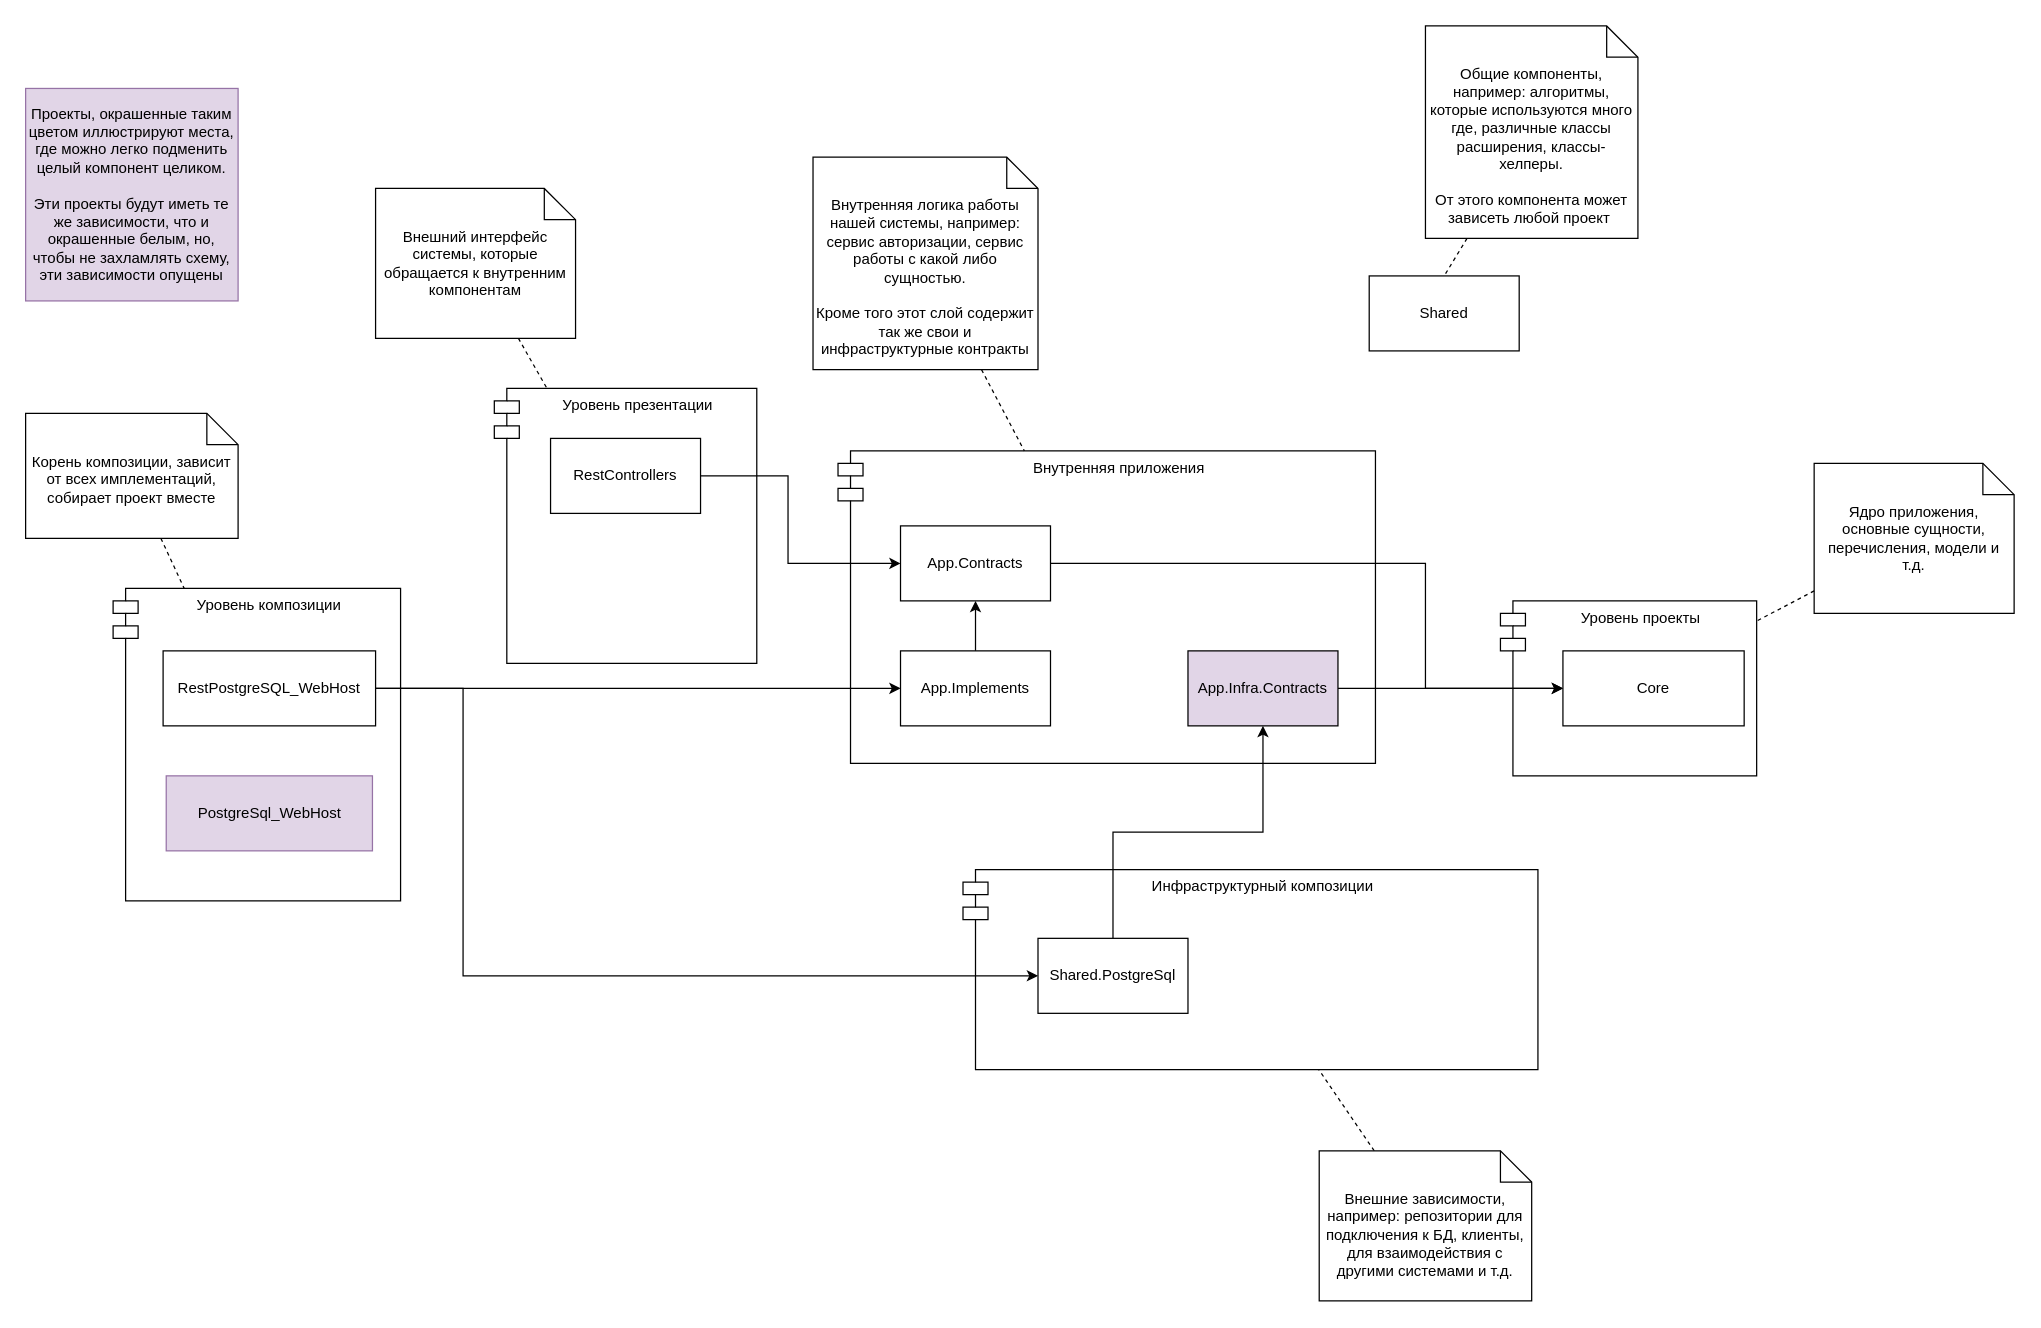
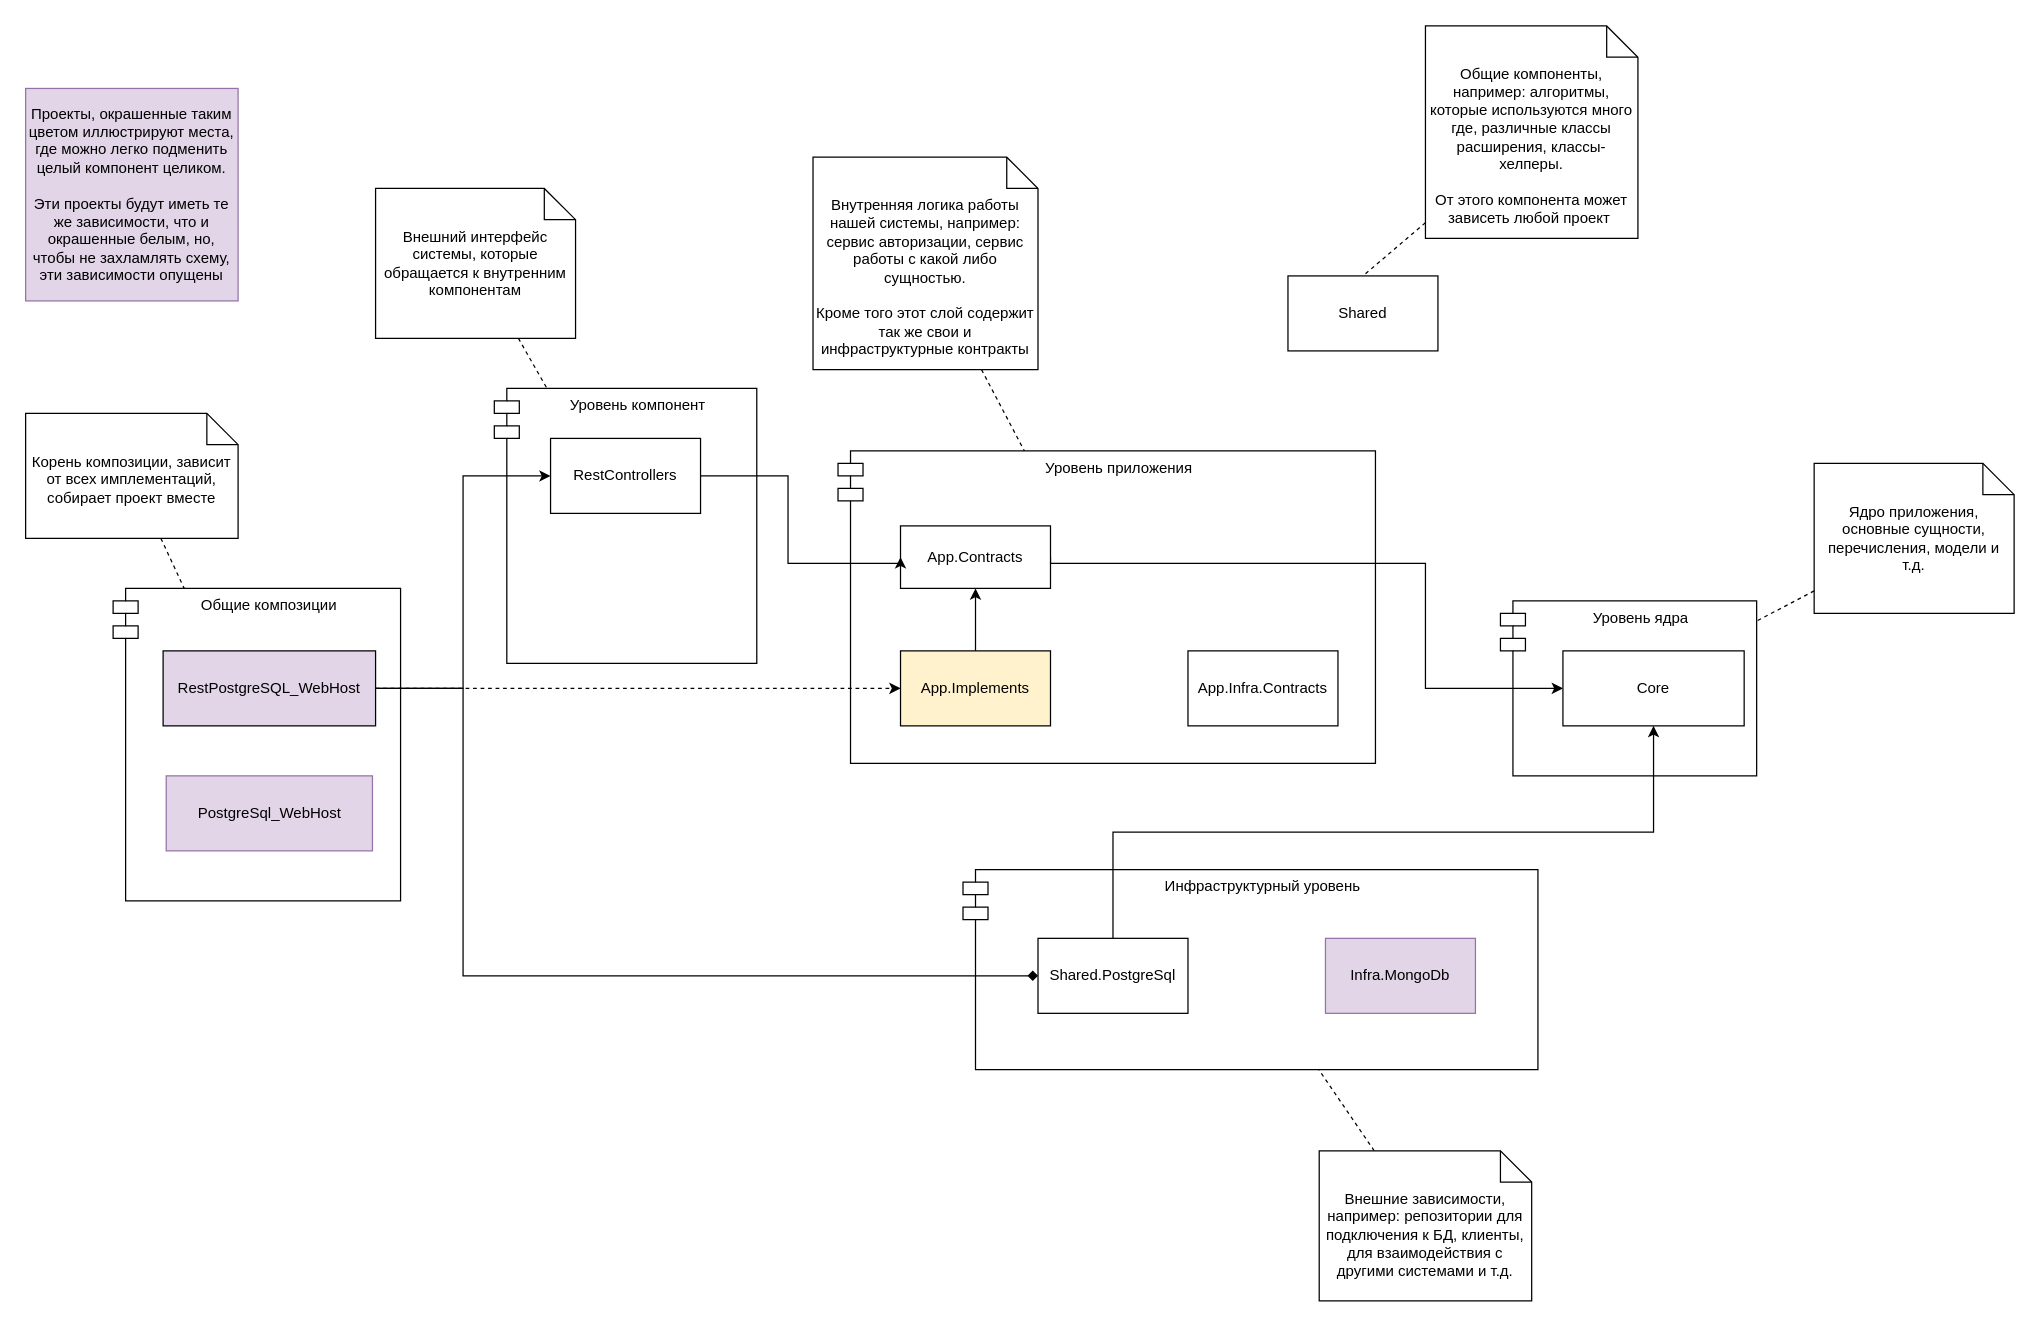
node "Shared": moved (1444, 313) -> (1363, 313)
node "Уровень презентации": label "Уровень презентации" -> "Уровень компонент"
node "Внутренняя приложения": label "Внутренняя приложения" -> "Уровень приложения"
edge "RestPostgreSQL_WebHost" -> "RestControllers": added
node "App.Contracts": size 150x75 -> 150x63
node "Уровень композиции": label "Уровень композиции" -> "Общие композиции"
node "Уровень проекты": label "Уровень проекты" -> "Уровень ядра"
node "RestPostgreSQL_WebHost": fillcolor #ffffff -> #e1d5e7
edge "RestPostgreSQL_WebHost" -> "App.Implements": style solid -> dashed
node "App.Implements": fillcolor #ffffff -> #fff2cc
node "App.Infra.Contracts": fillcolor #e1d5e7 -> #ffffff
edge "App.Infra.Contracts" -> "Core": removed
edge "Shared.PostgreSql" -> "App.Infra.Contracts": now "Shared.PostgreSql" -> "Core"
node "Инфраструктурный композиции": label "Инфраструктурный композиции" -> "Инфраструктурный уровень"
edge "RestPostgreSQL_WebHost" -> "Shared.PostgreSql": arrowhead classic -> diamond
node "Infra.MongoDb": added
